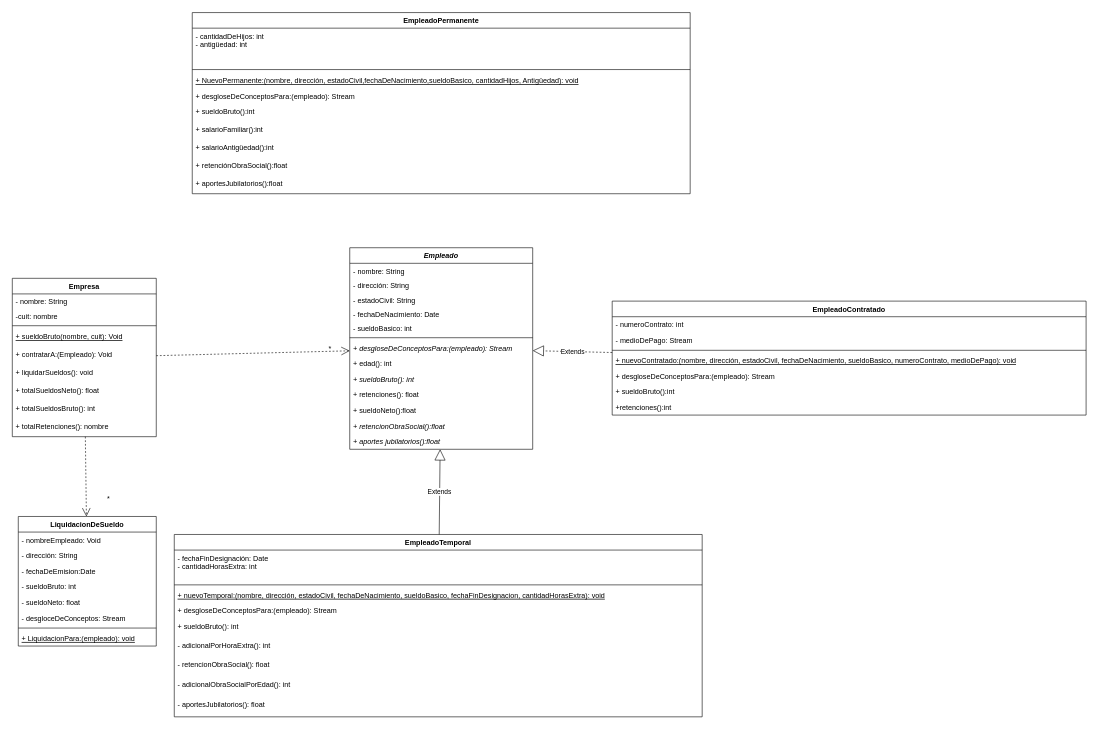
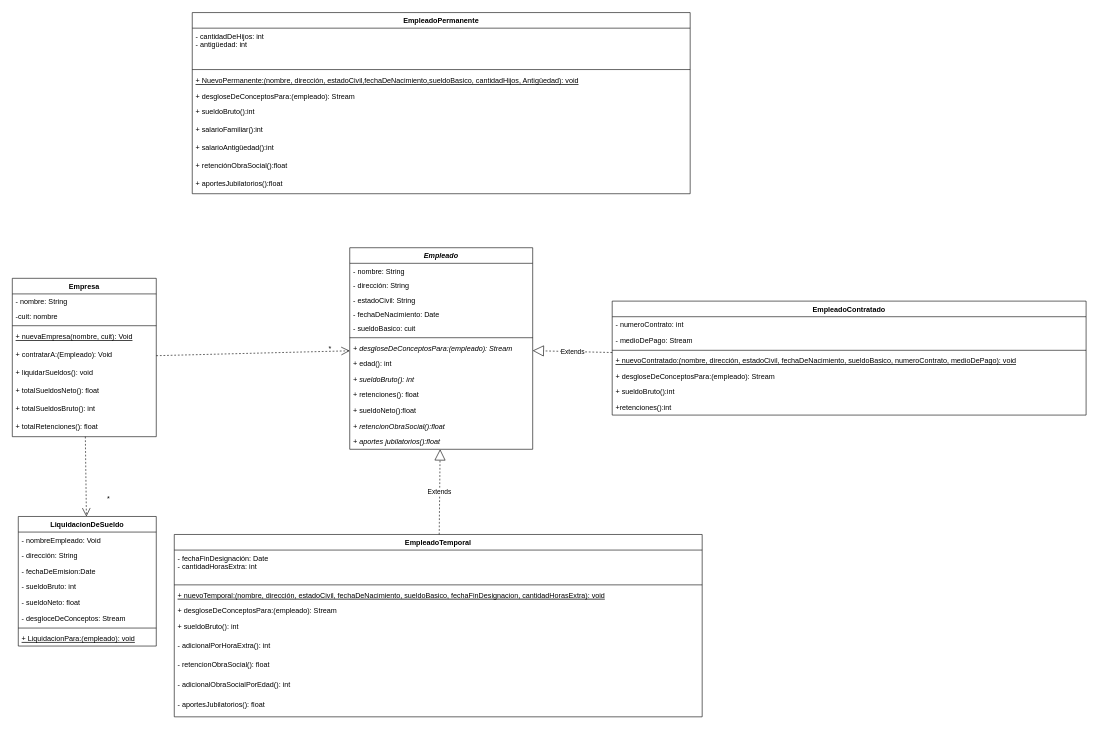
node "- sueldoBasico: int": label "- sueldoBasico: int" -> "- sueldoBasico: cuit"
node "+ sueldoBruto(nombre, cuit): Void": label "+ sueldoBruto(nombre, cuit): Void" -> "+ nuevaEmpresa(nombre, cuit): Void"
node "+ totalRetenciones(): nombre": label "+ totalRetenciones(): nombre" -> "+ totalRetenciones(): float"
edge "EmpleadoTemporal" -> "Empleado": style solid -> dashed
